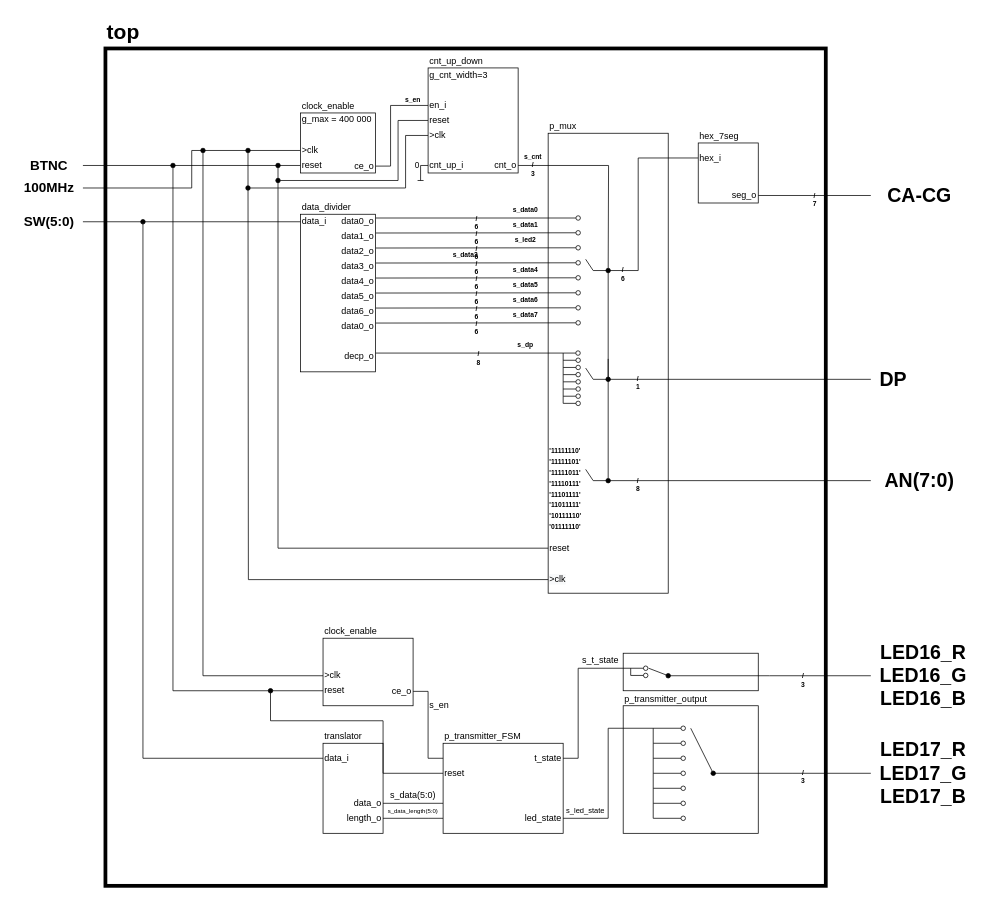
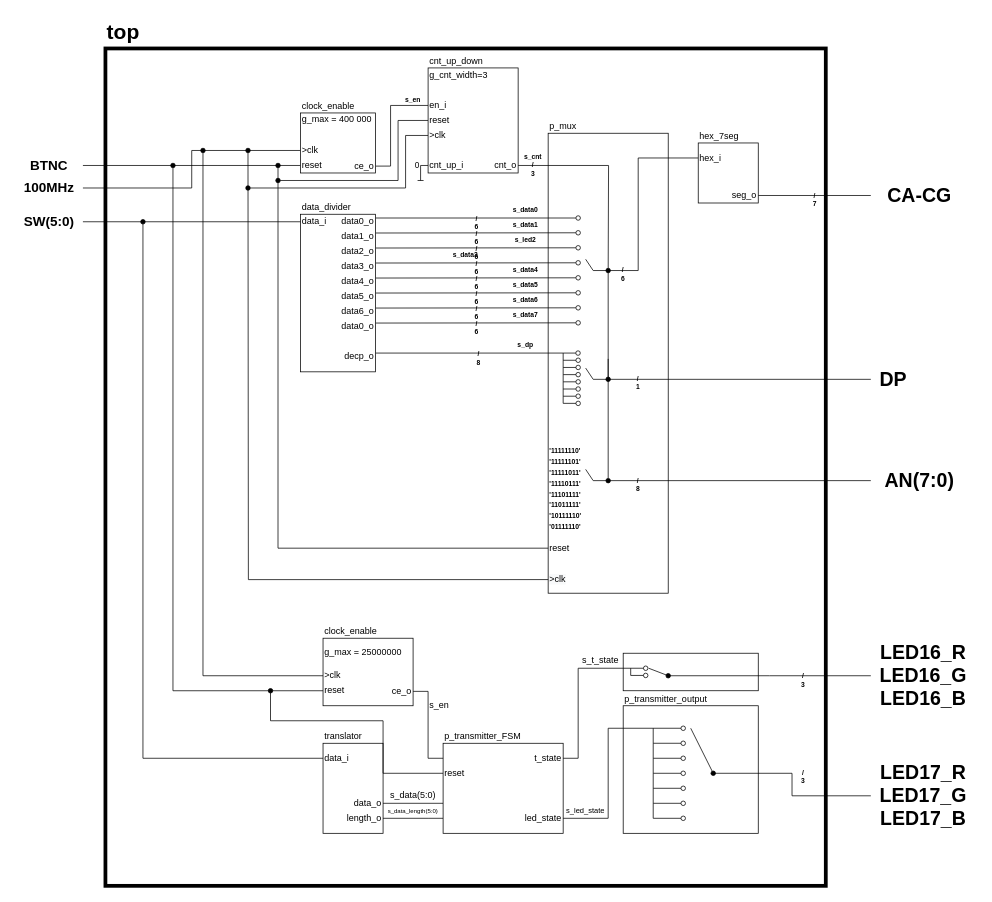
node "g_max = 25000000": added
node "LED17_RLED17_GLED17_B": moved (923, 773) -> (923, 795)
